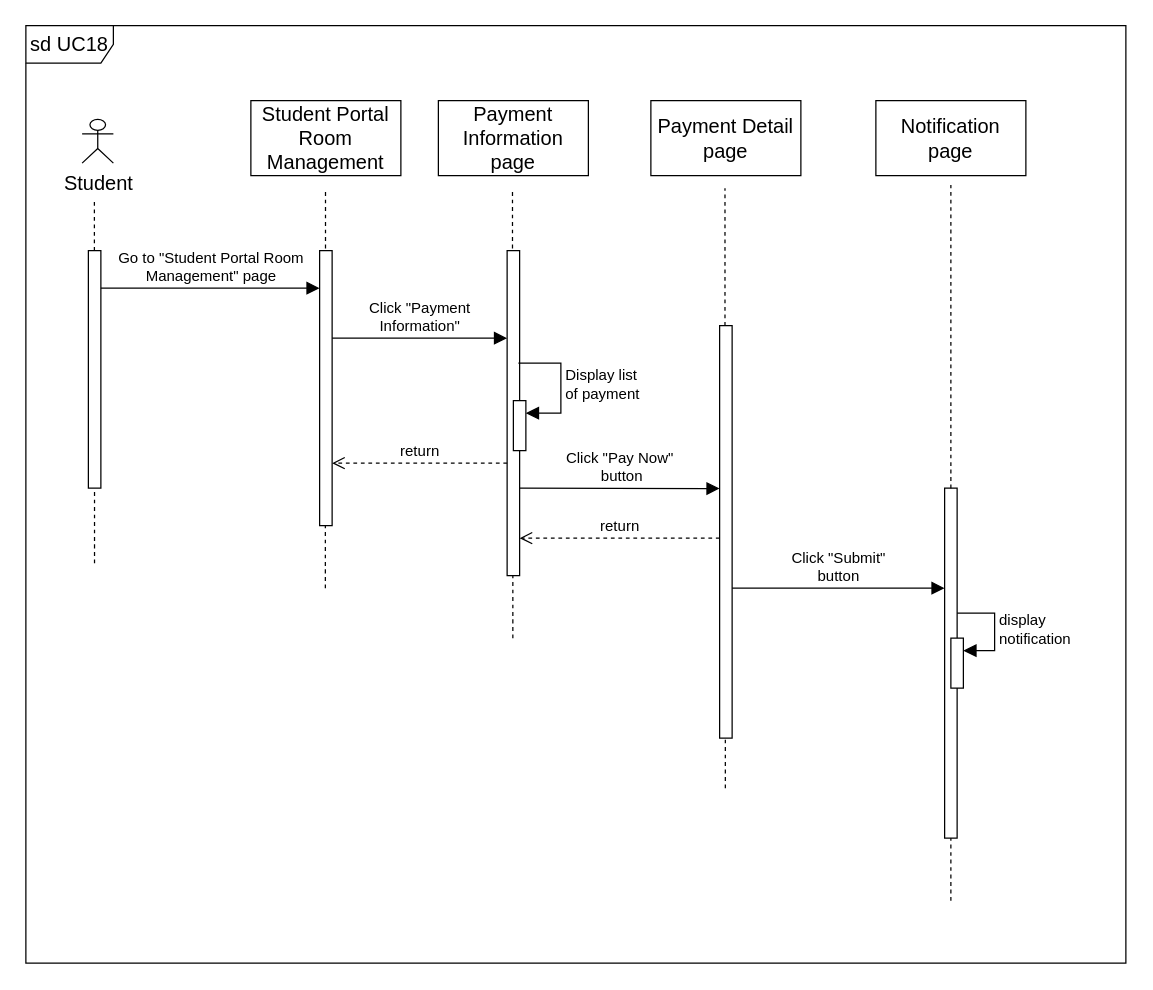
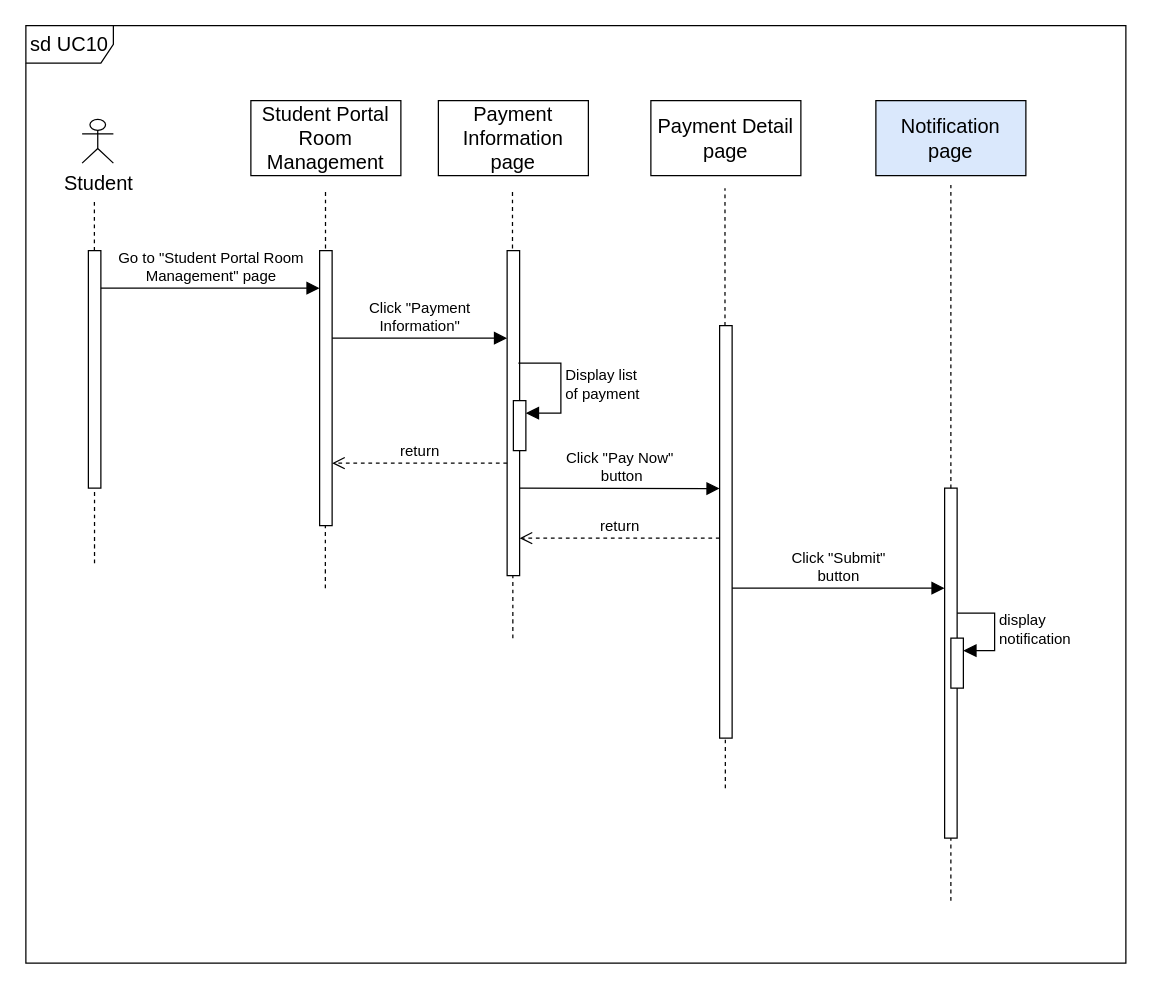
node "sd UC18": label "sd UC18" -> "sd UC10"
node "Notification page": fillcolor #ffffff -> #dae8fc
